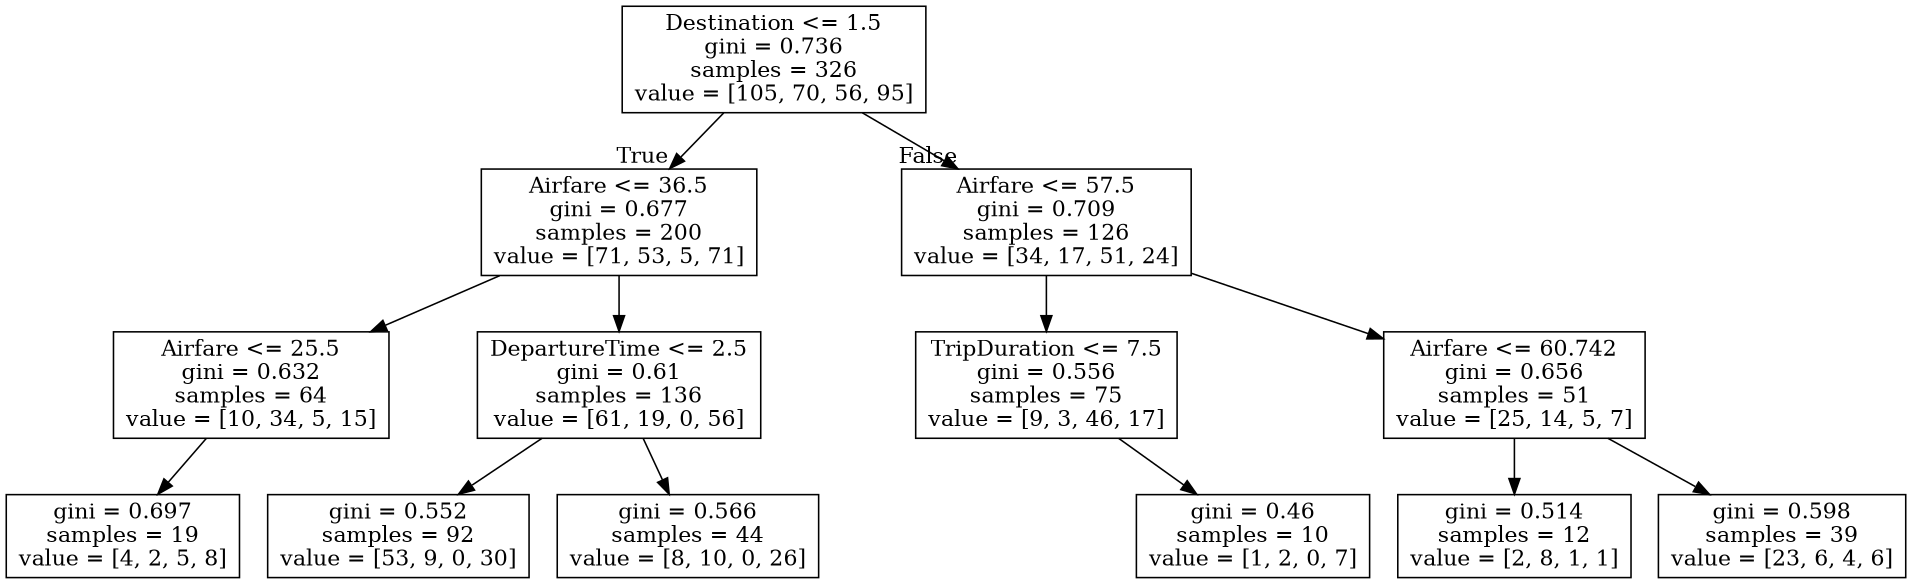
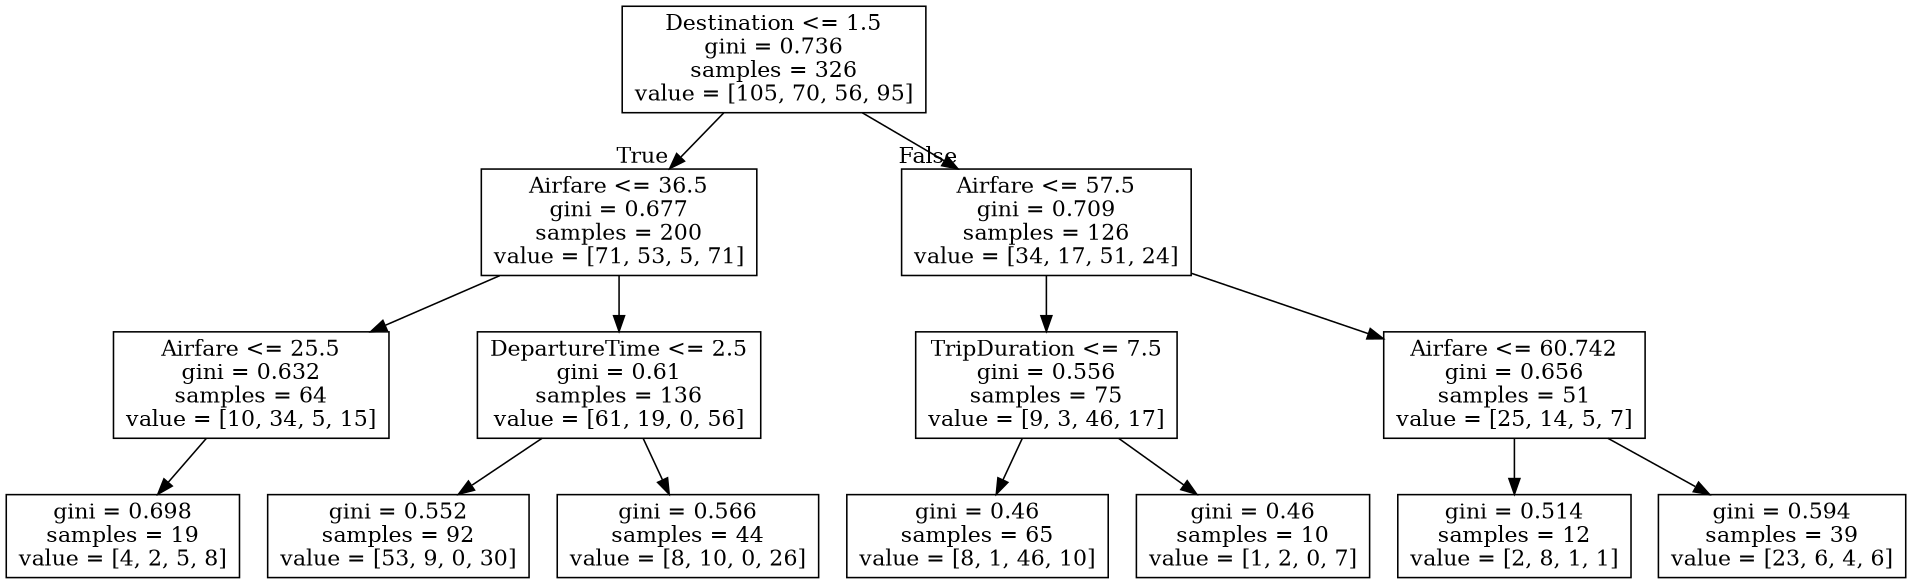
node "gini = 0.697 samples = 19 value = [4, 2, 5, 8]": label "gini = 0.697 samples = 19 value = [4, 2, 5, 8]" -> "gini = 0.698 samples = 19 value = [4, 2, 5, 8]"
node "gini = 0.46 samples = 65 value = [8, 1, 46, 10]": added
node "gini = 0.598 samples = 39 value = [23, 6, 4, 6]": label "gini = 0.598 samples = 39 value = [23, 6, 4, 6]" -> "gini = 0.594 samples = 39 value = [23, 6, 4, 6]"
